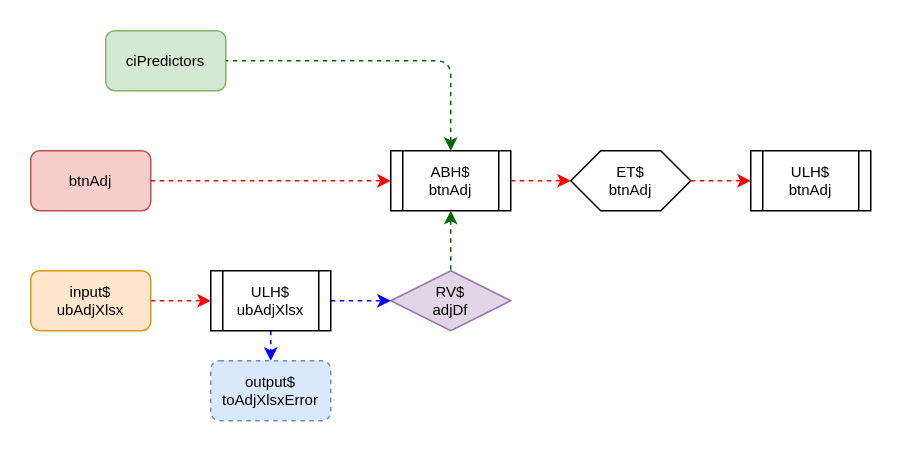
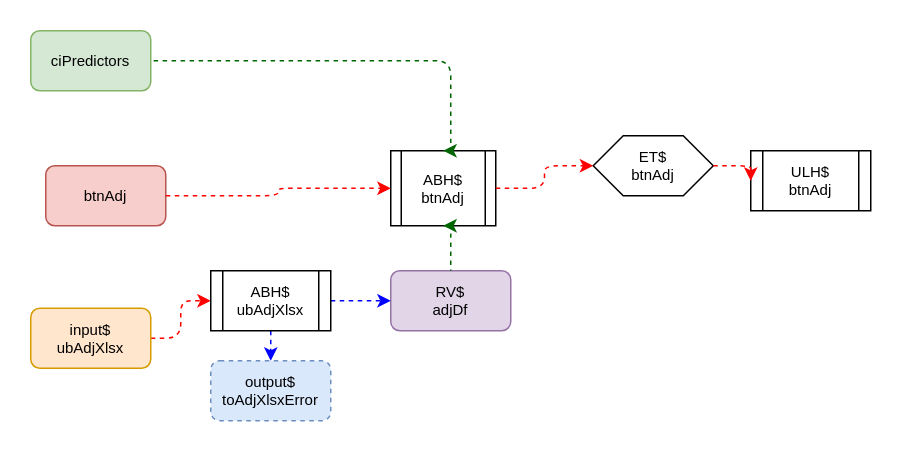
node "ciPredictors": moved (166, 61) -> (91, 61)
node "btnAdj": moved (91, 181) -> (106, 196)
node "ABH$btnAdj": size 120x60 -> 105x75
node "ET$btnAdj": moved (631, 181) -> (653, 166)
node "input$ubAdjXlsx": moved (91, 301) -> (91, 338)
node "ULH$ubAdjXlsx": label "ULH$ubAdjXlsx" -> "ABH$ubAdjXlsx"
node "RV$adjDf": shape diamond -> rounded rectangle
